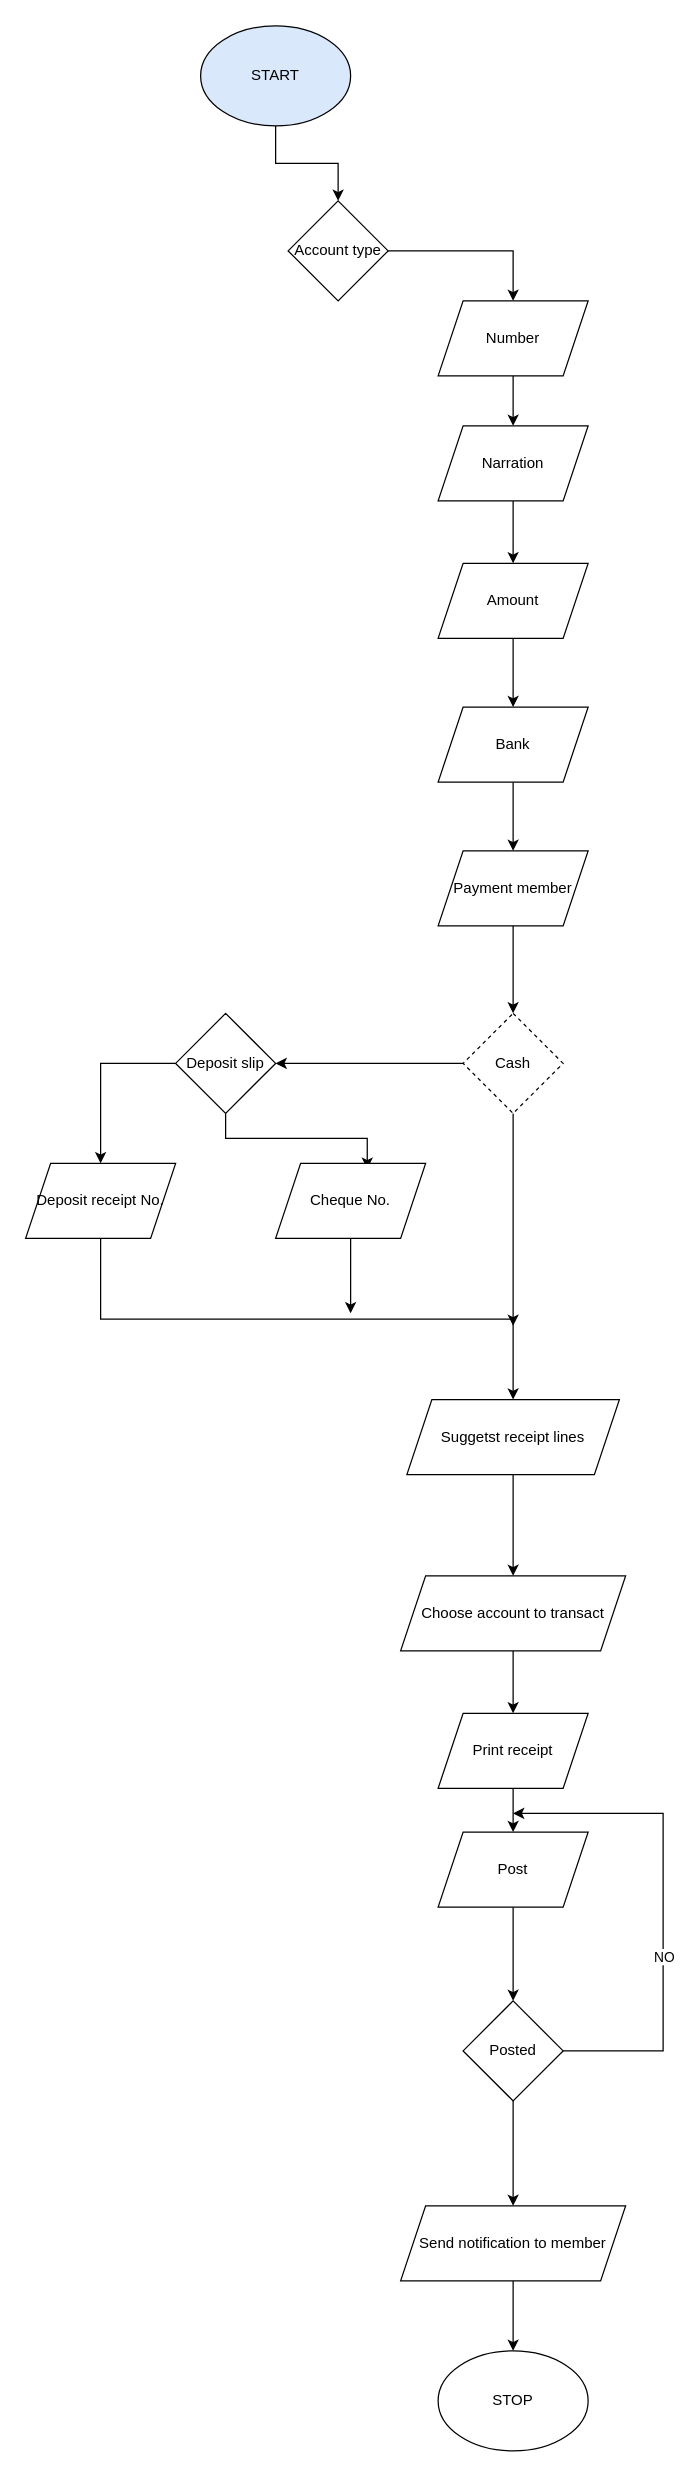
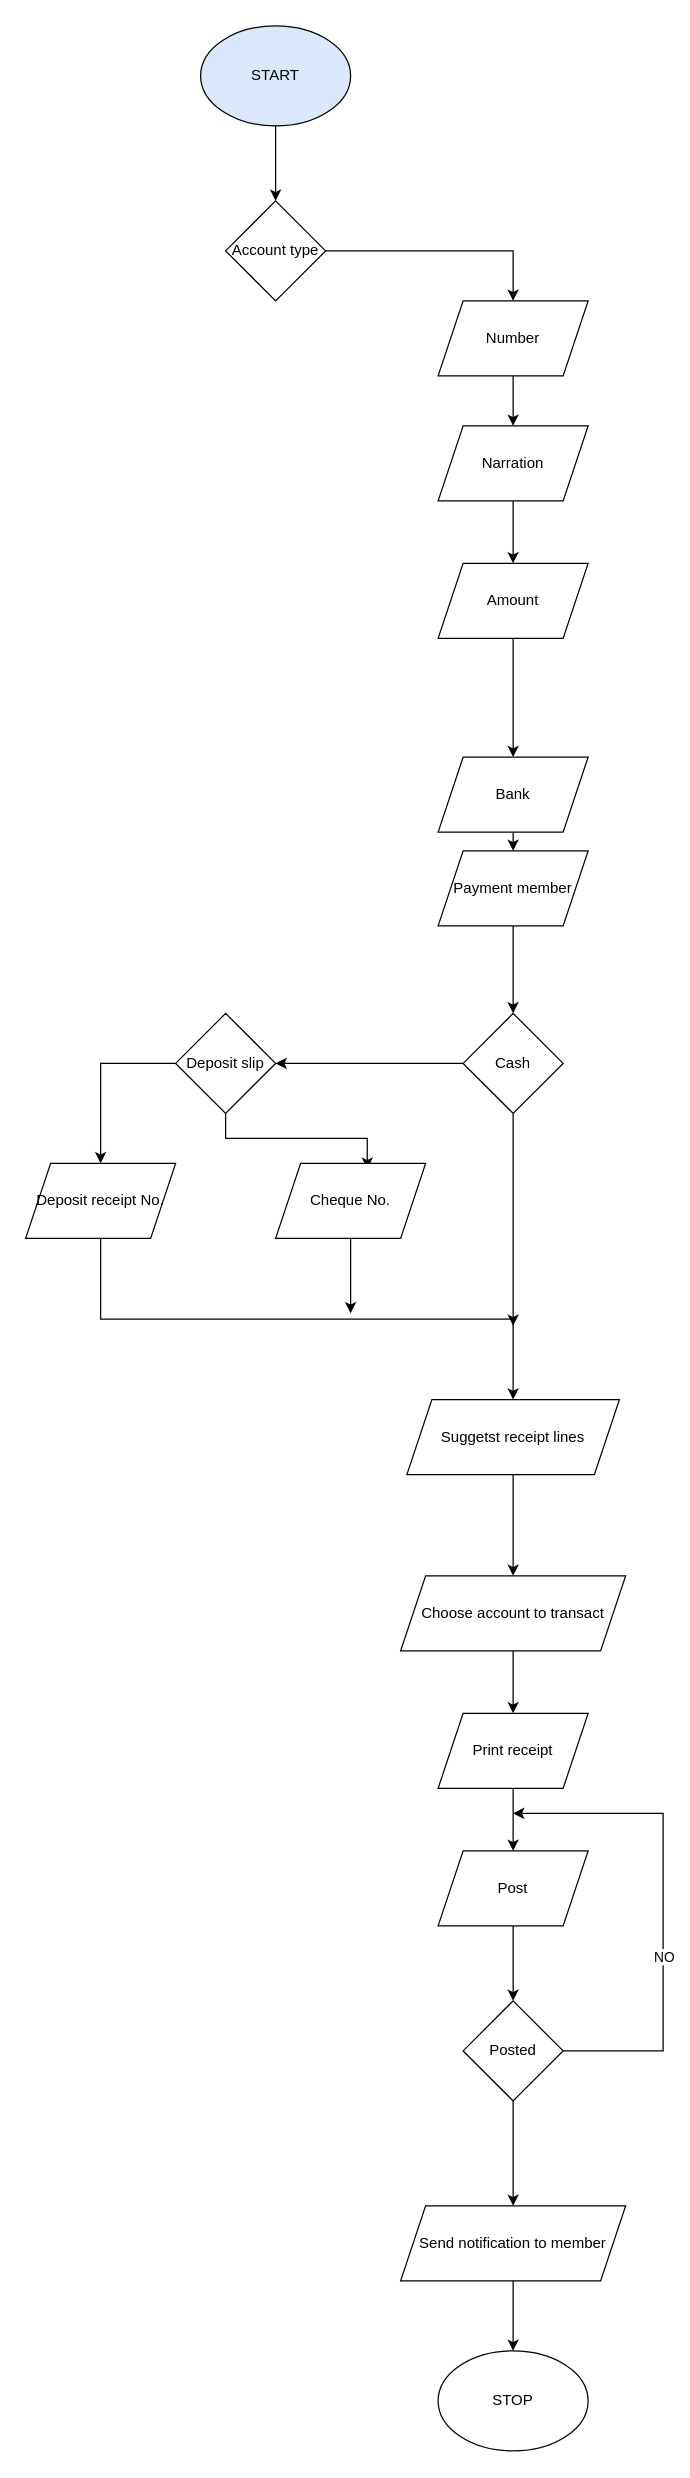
node "Account type": moved (338, 251) -> (276, 251)
node "Bank": moved (513, 744) -> (513, 794)
node "Cash": style dashed -> solid
node "Post": moved (513, 1869) -> (513, 1888)
